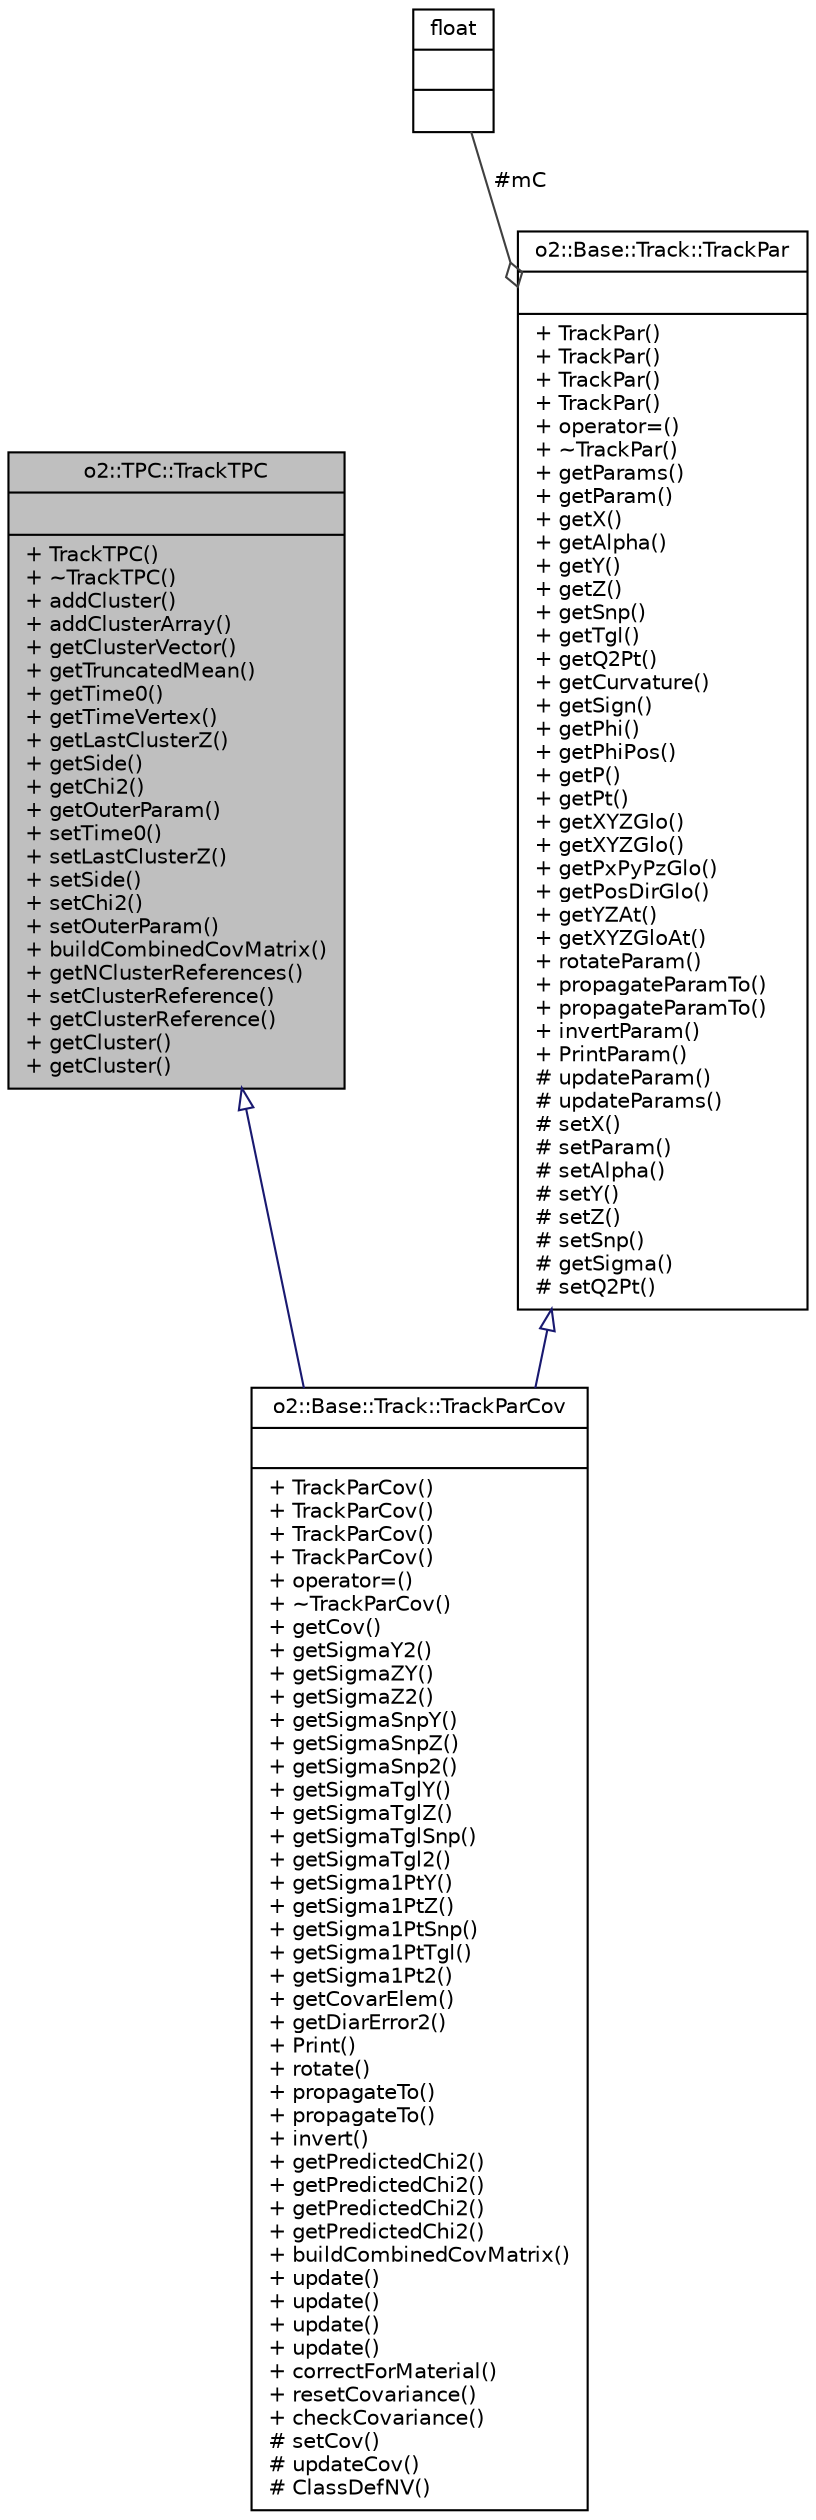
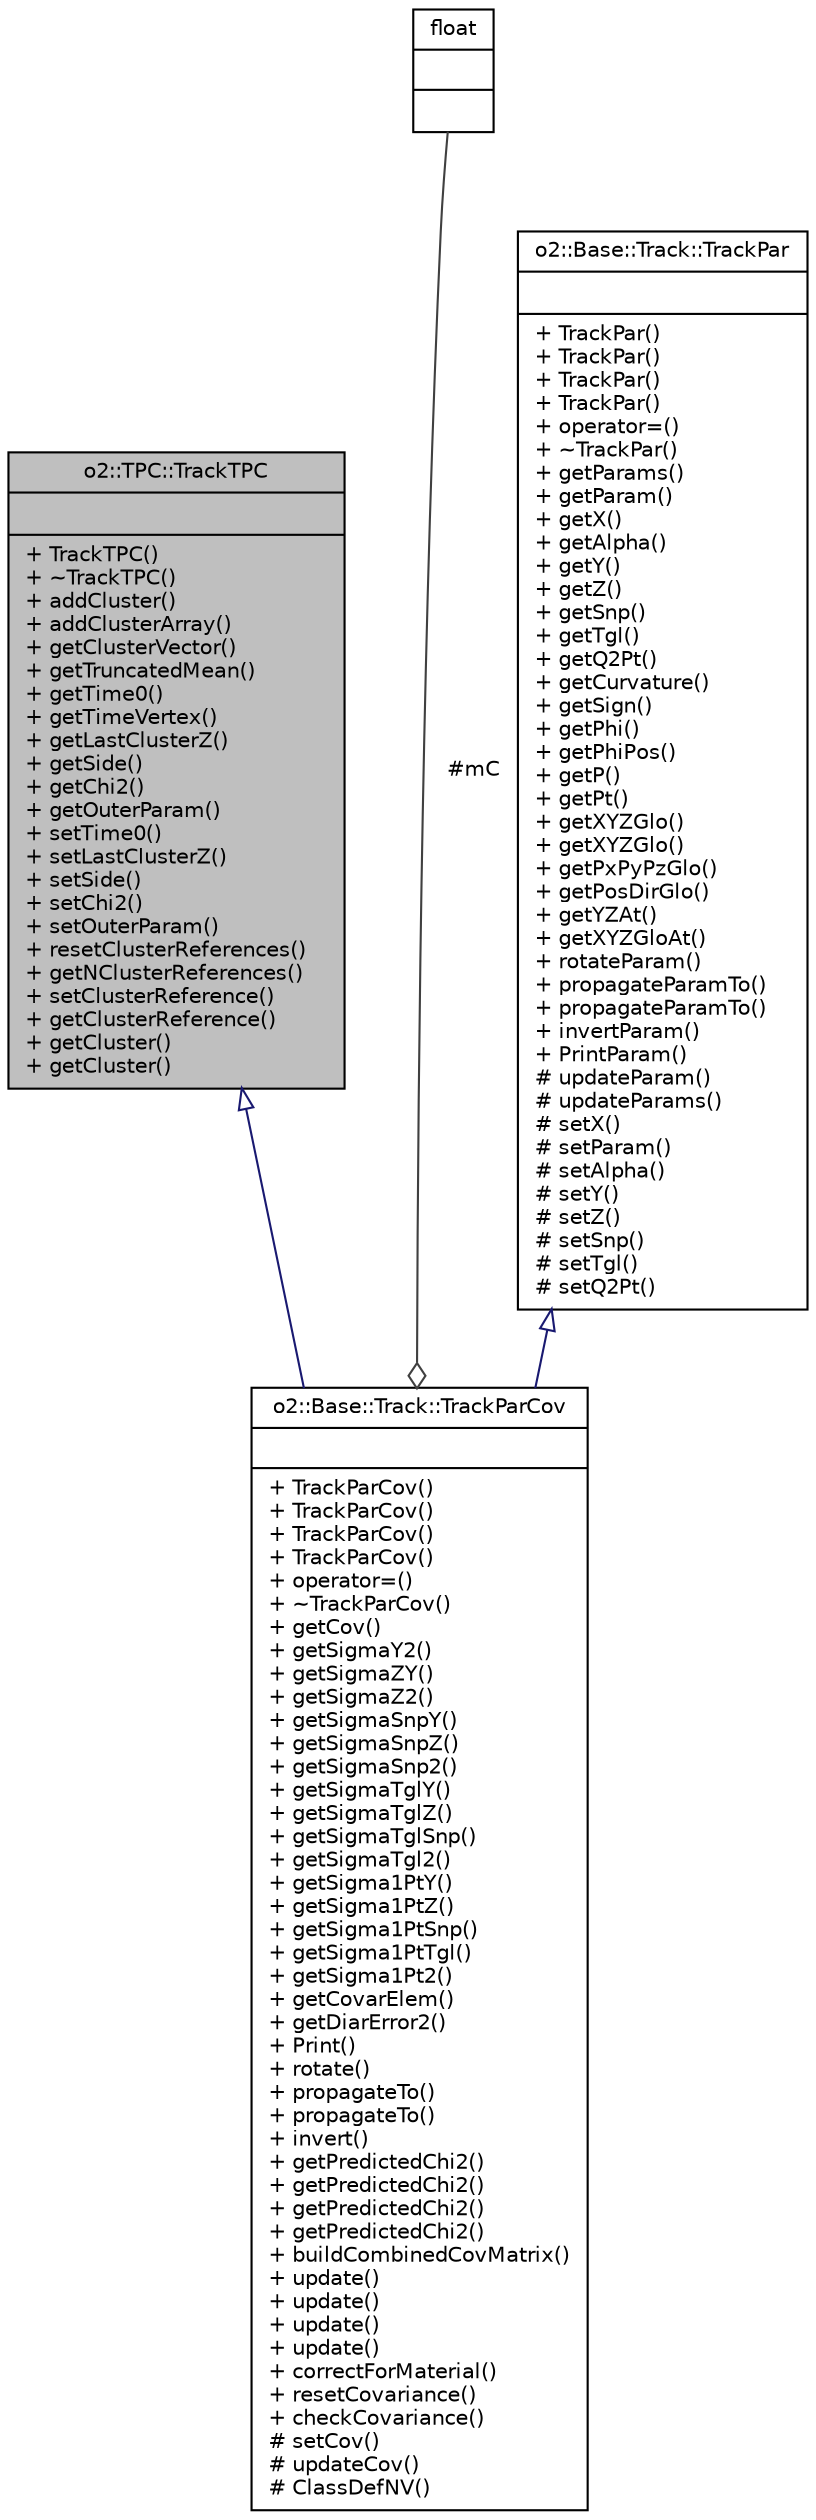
edge "float" -> "o2::Base::Track::TrackPar": now "float" -> "o2::Base::Track::TrackParCov"
node "o2::TPC::TrackTPC": text "+ buildCombinedCovMatrix()" -> "+ resetClusterReferences()"
node "o2::Base::Track::TrackPar": text "# getSigma()" -> "# setTgl()"
